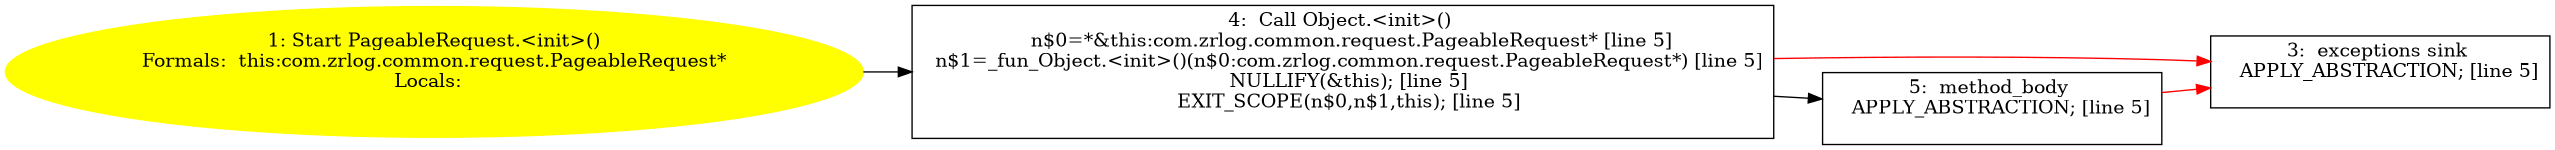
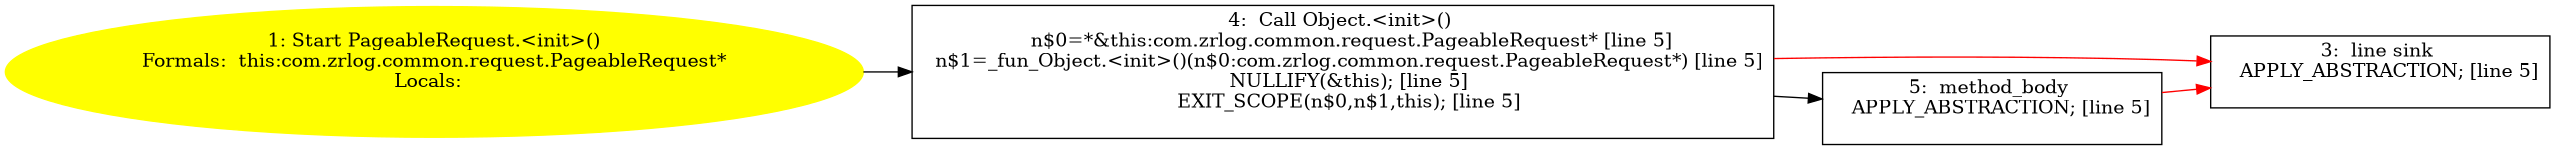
node "3:  exceptions sink APPLY_ABSTRACTION; [line 5]": label "3:  exceptions sink APPLY_ABSTRACTION; [line 5]" -> "3:  line sink APPLY_ABSTRACTION; [line 5]"
